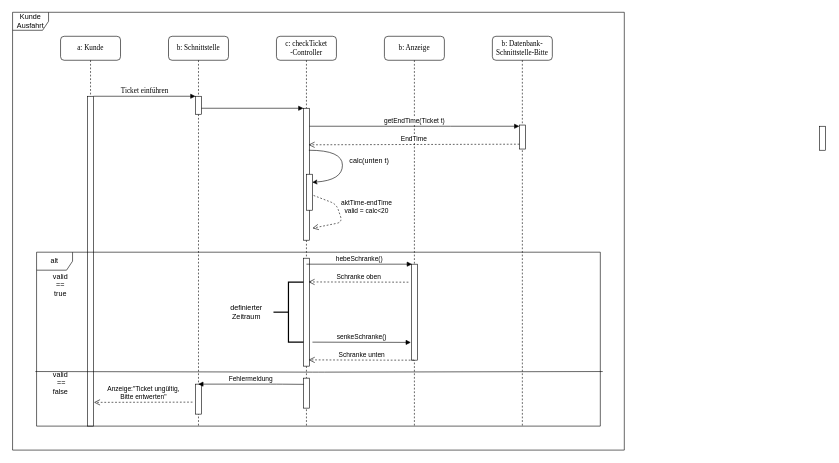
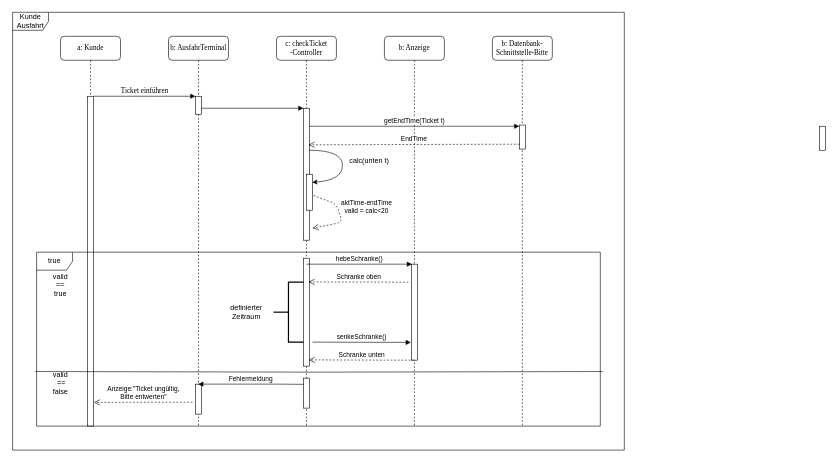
node "b: Schnittstelle": label "b: Schnittstelle" -> "b: AusfahrTerminal"
node "alt": label "alt" -> "true"
